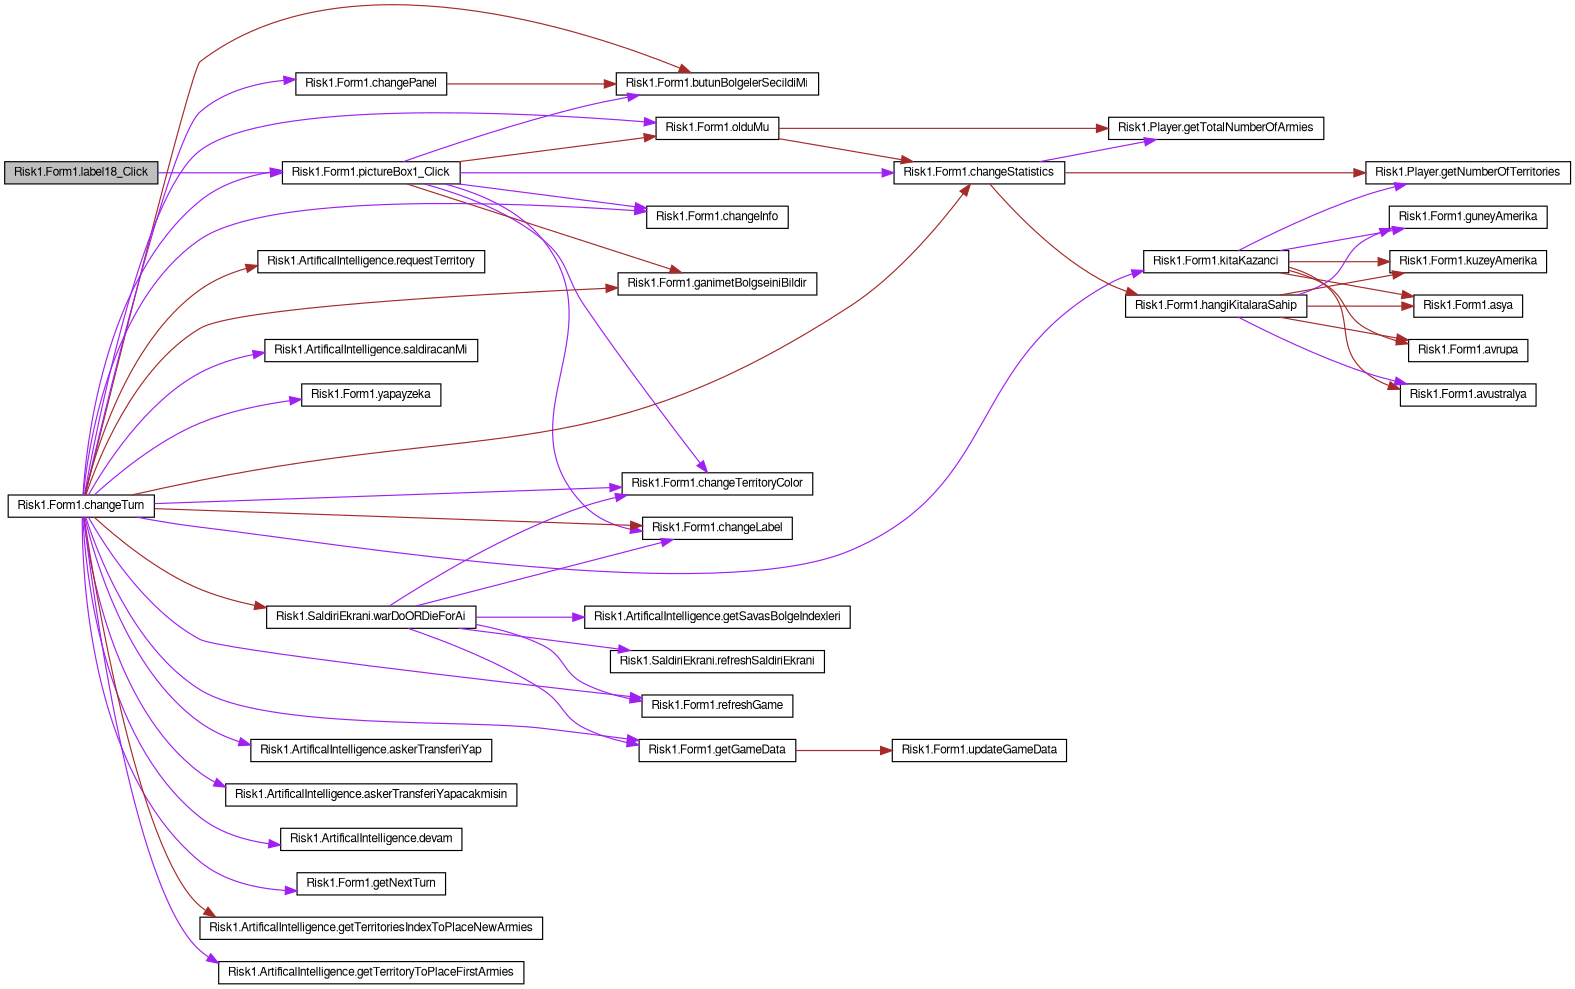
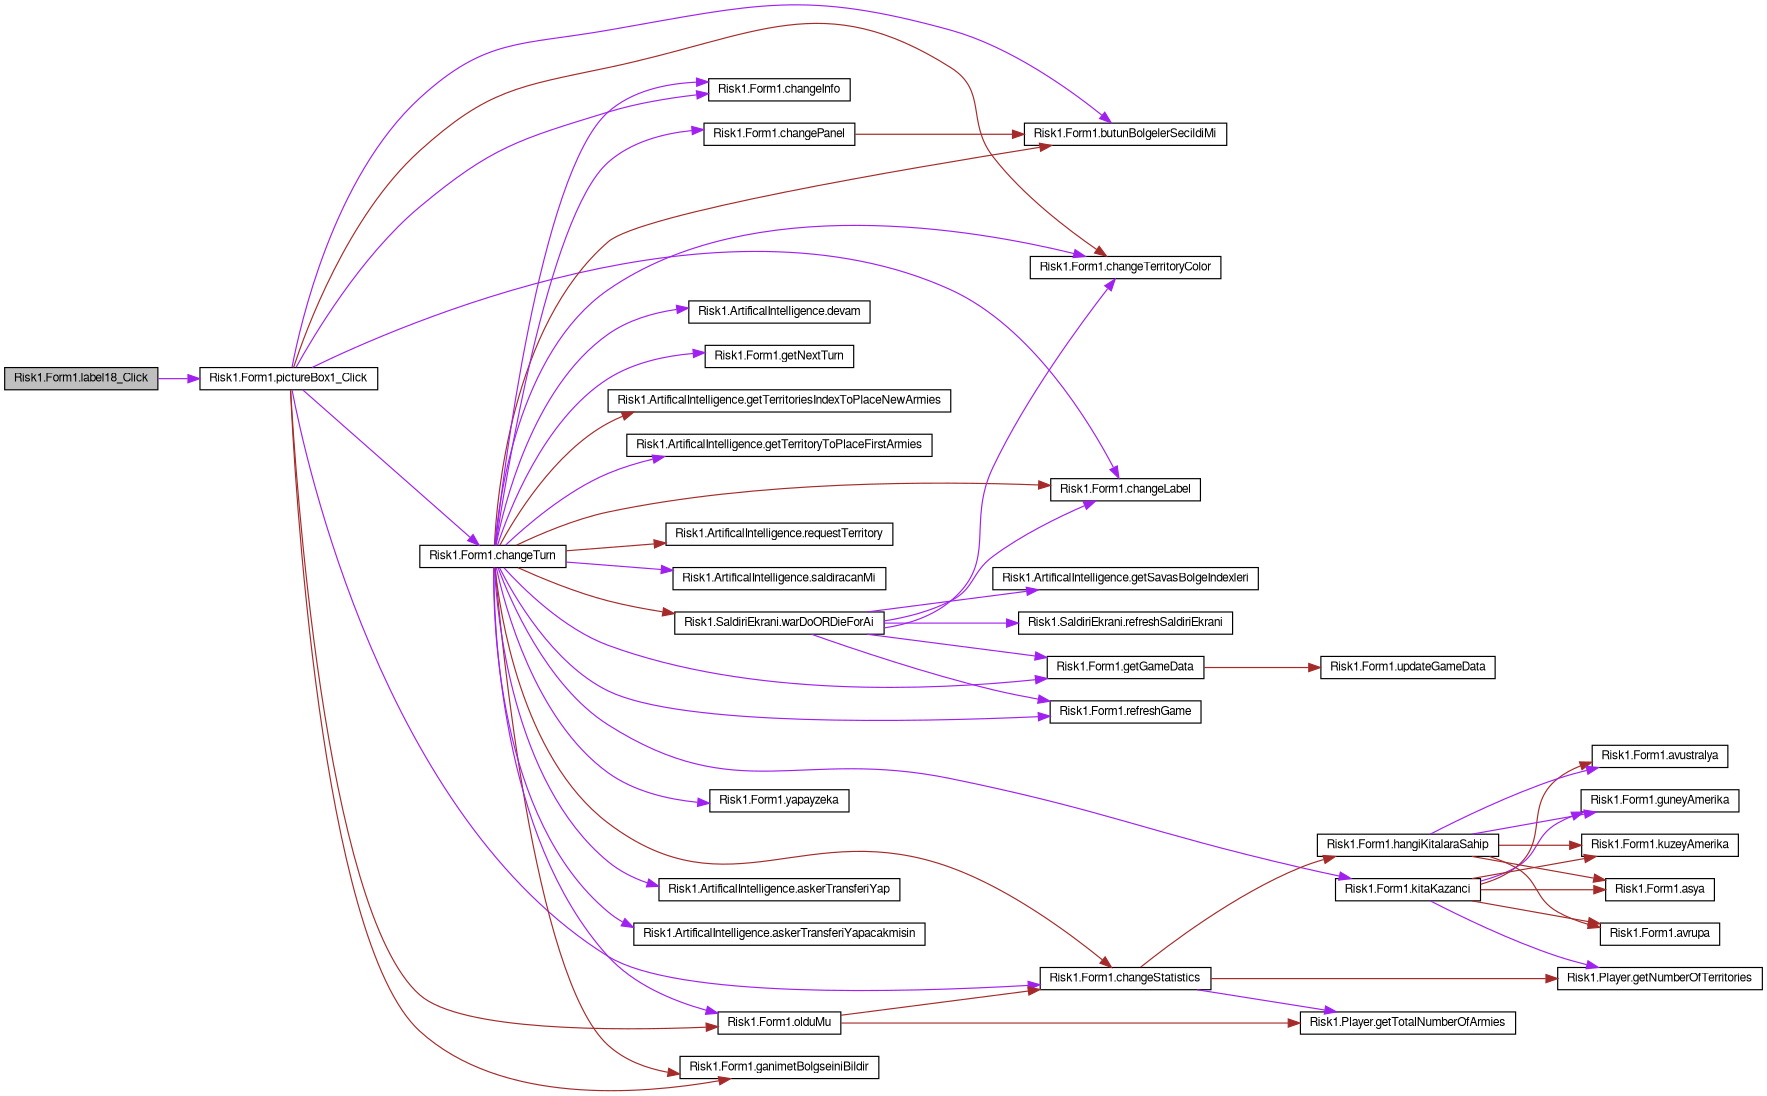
edge "Risk1.Form1.changeTurn" -> "Risk1.Form1.pictureBox1_Click": reversed
edge "Risk1.Form1.pictureBox1_Click" -> "Risk1.Form1.changeTerritoryColor": color purple -> brown
